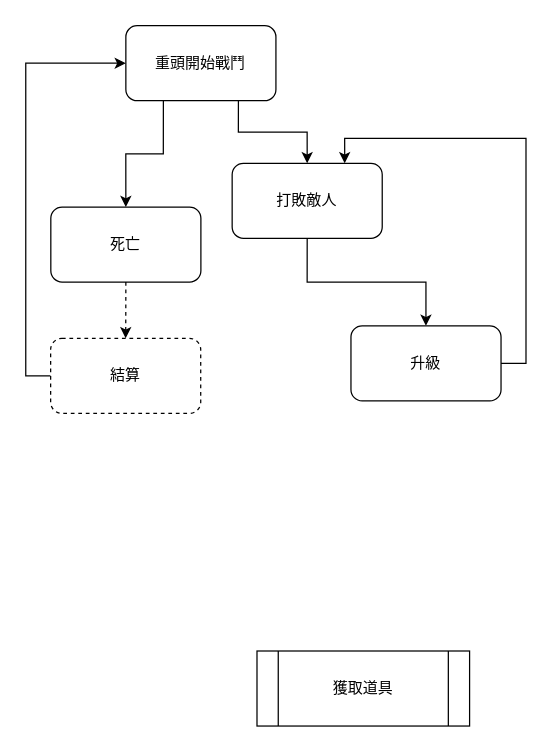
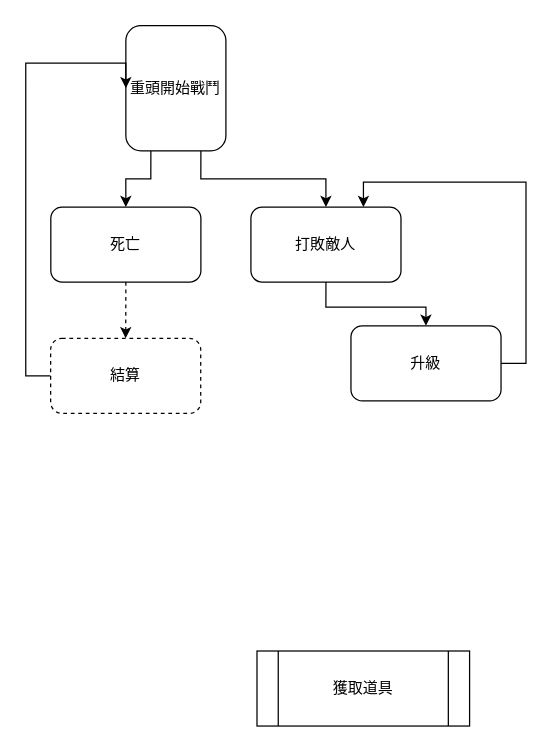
node "重頭開始戰鬥": size 150x75 -> 100x125
node "打敗敵人": moved (307, 201) -> (326, 244)
